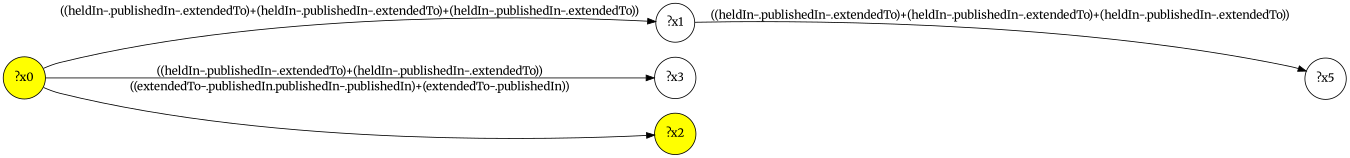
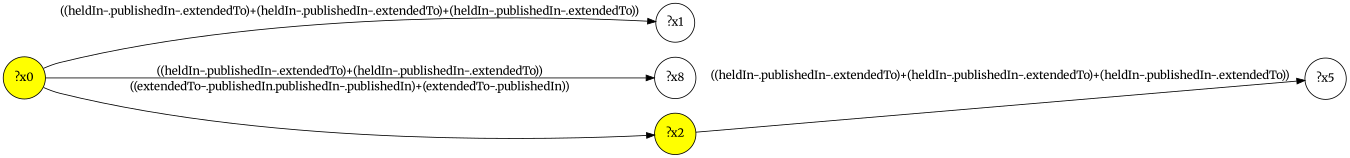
edge "?x1" -> "?x5": now "?x2" -> "?x5"
node "?x3": label "?x3" -> "?x8"
